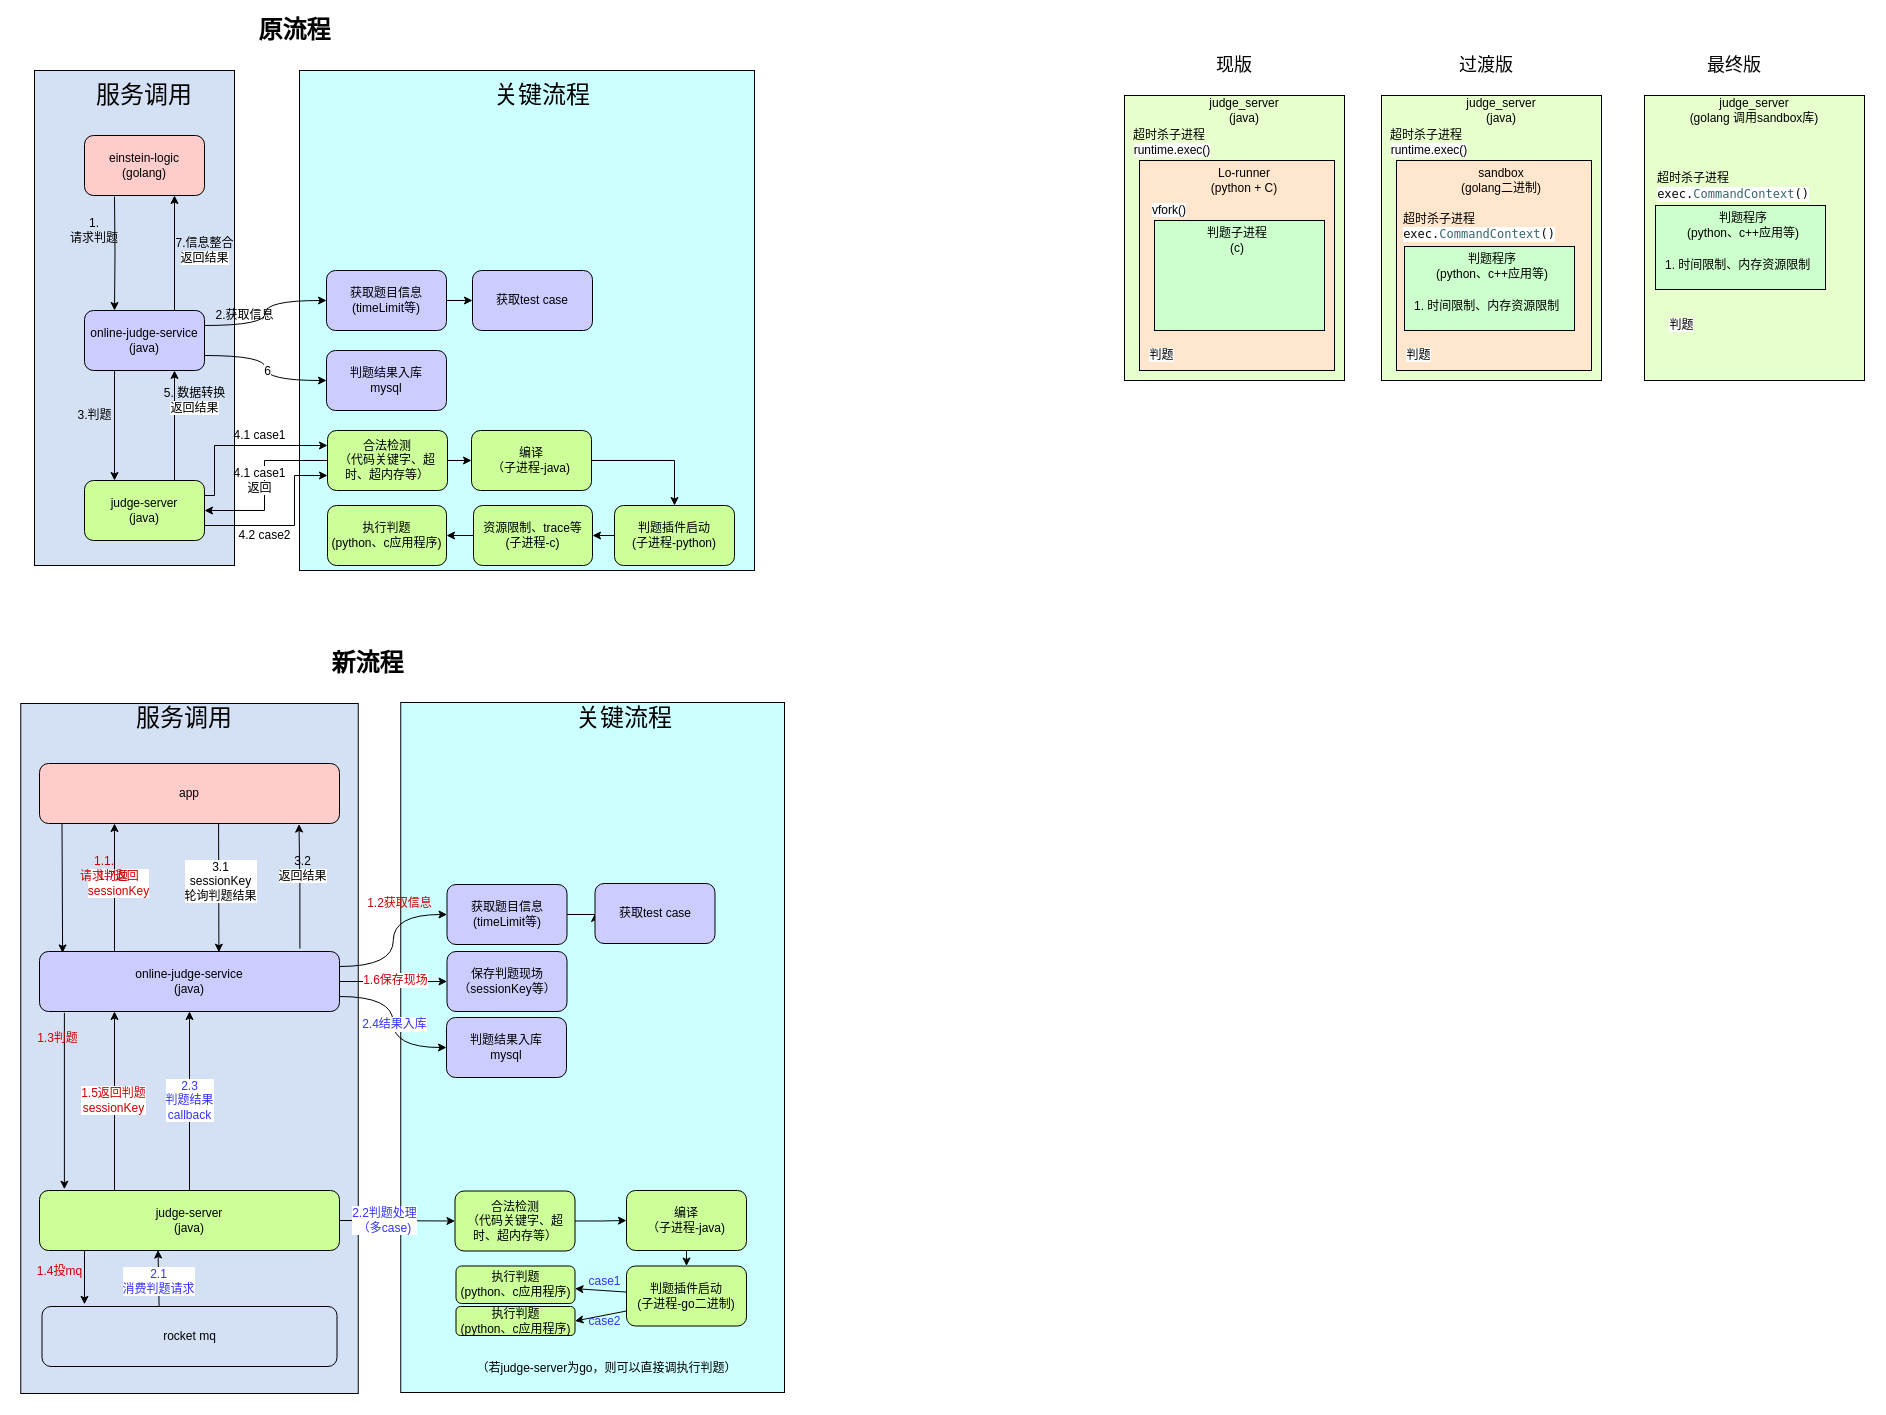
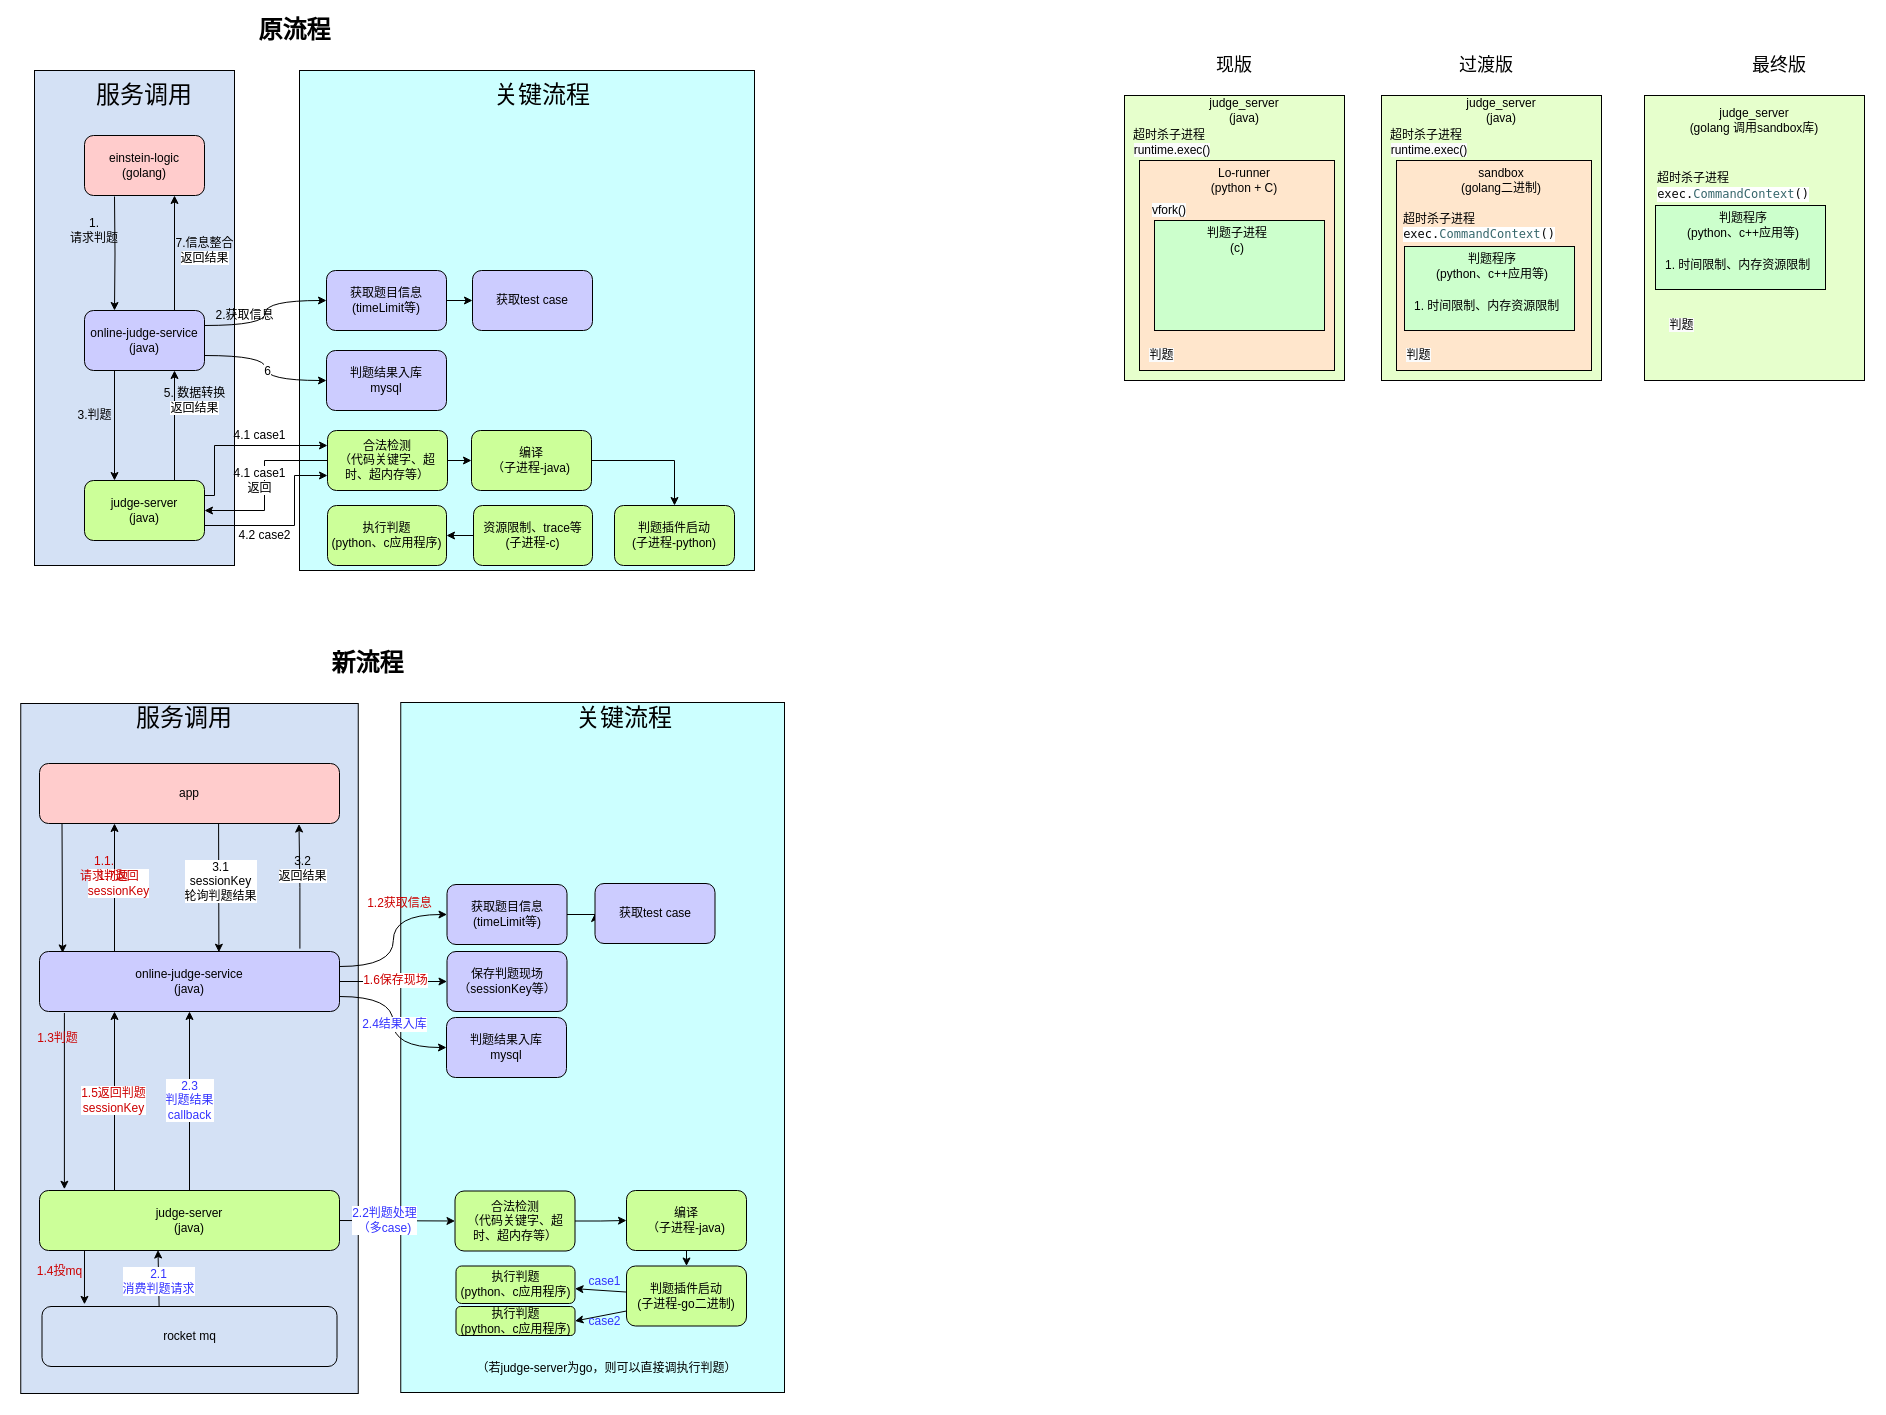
node "最终版": moved (1735, 66) -> (1780, 66)
node "judge_server (golang 调用sandbox库)": moved (1755, 111) -> (1755, 121)
edge "判题插件启动(子进程-python)" -> "资源限制、trace等(子进程-c)": removed
